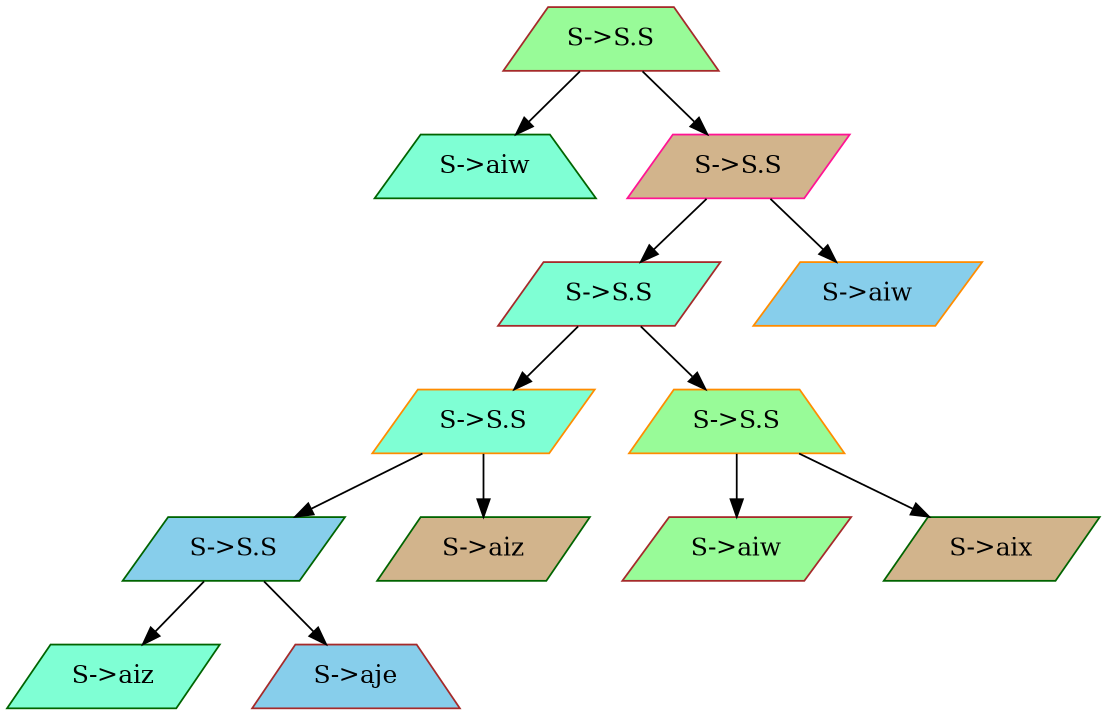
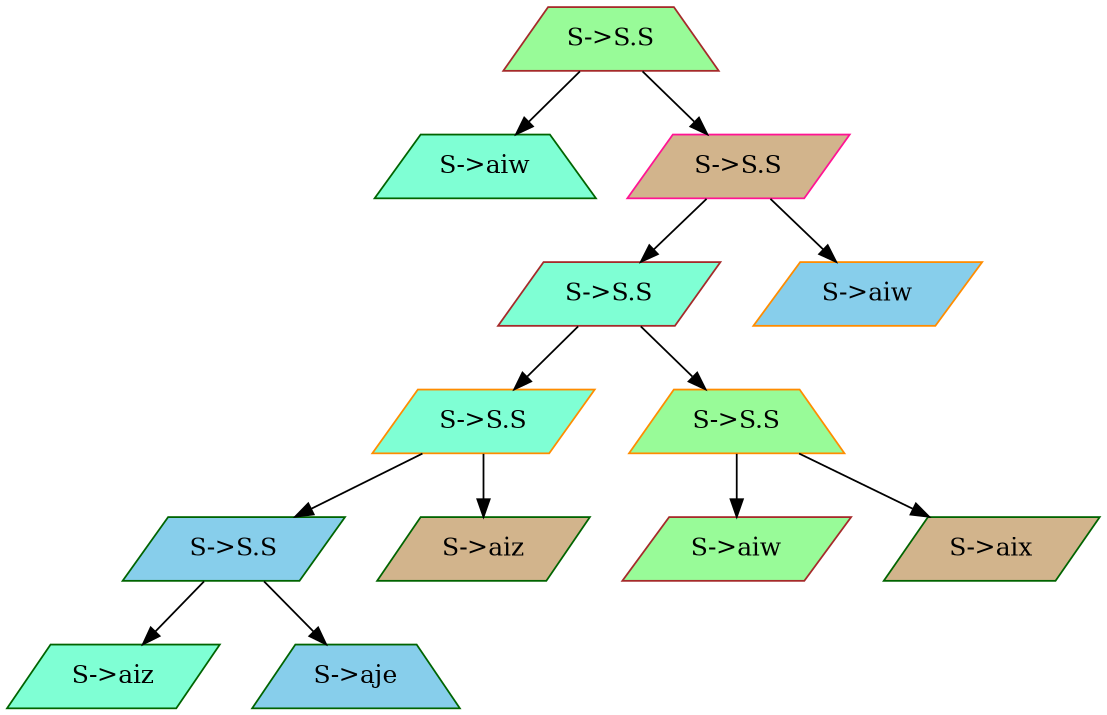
node "S->aje": color brown -> darkgreen
